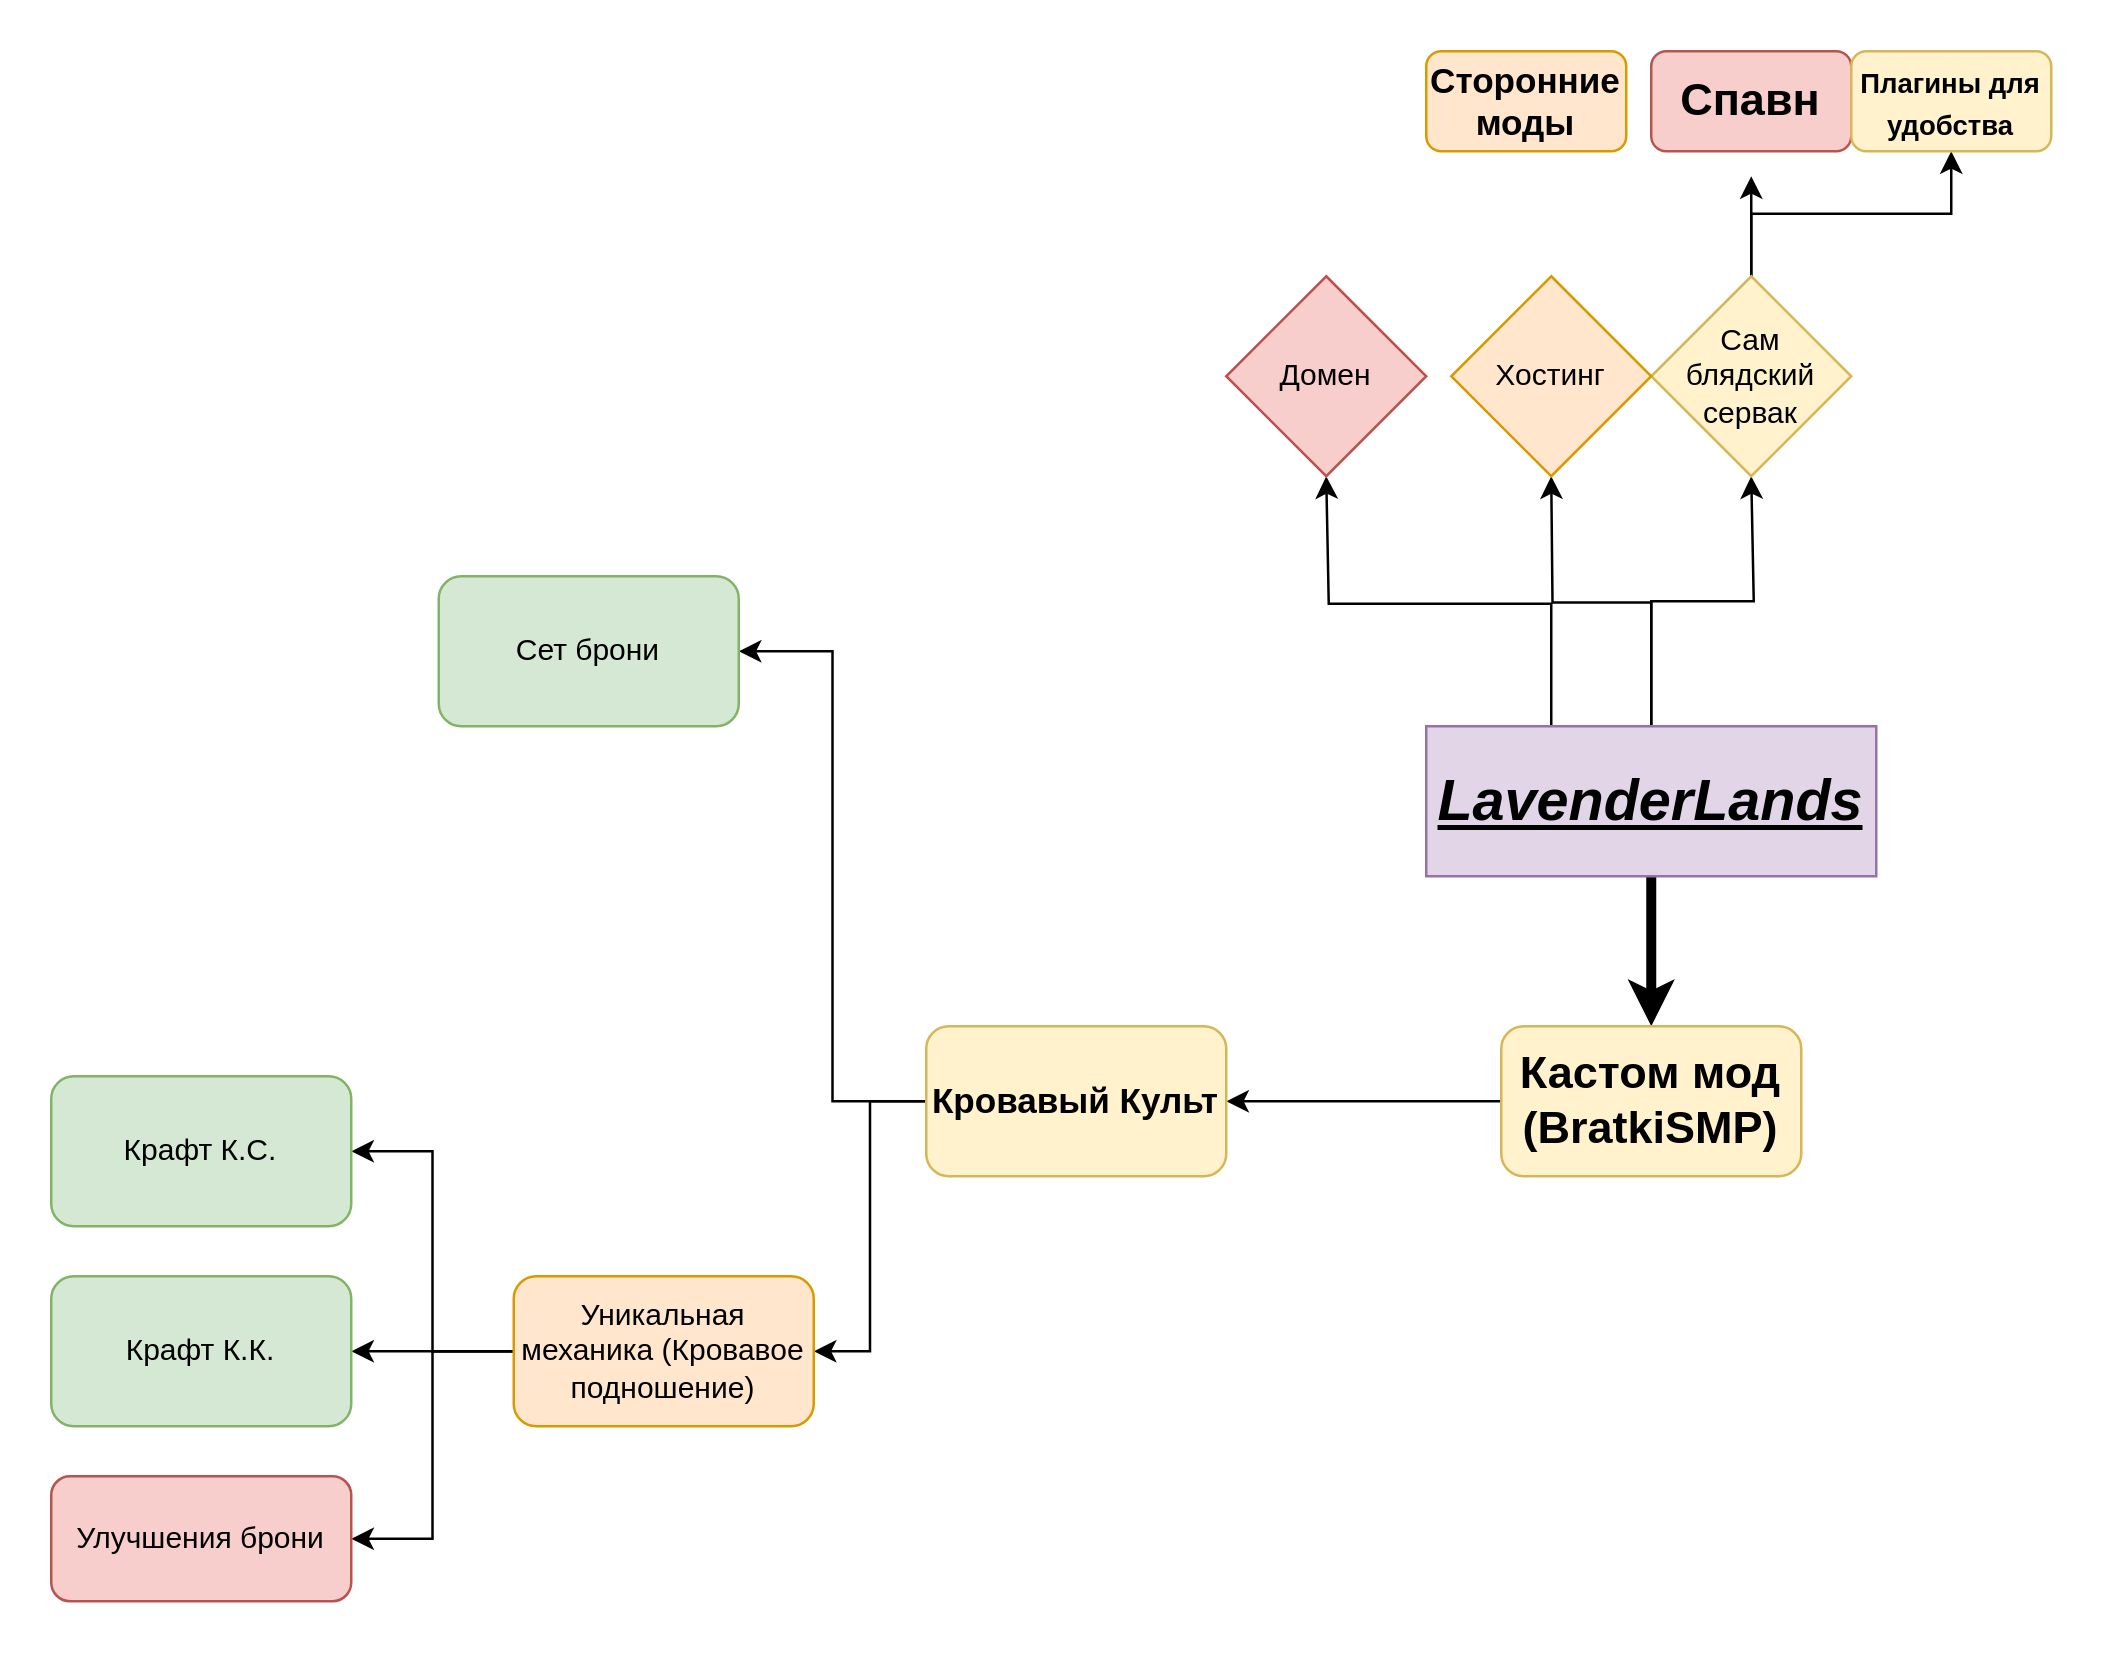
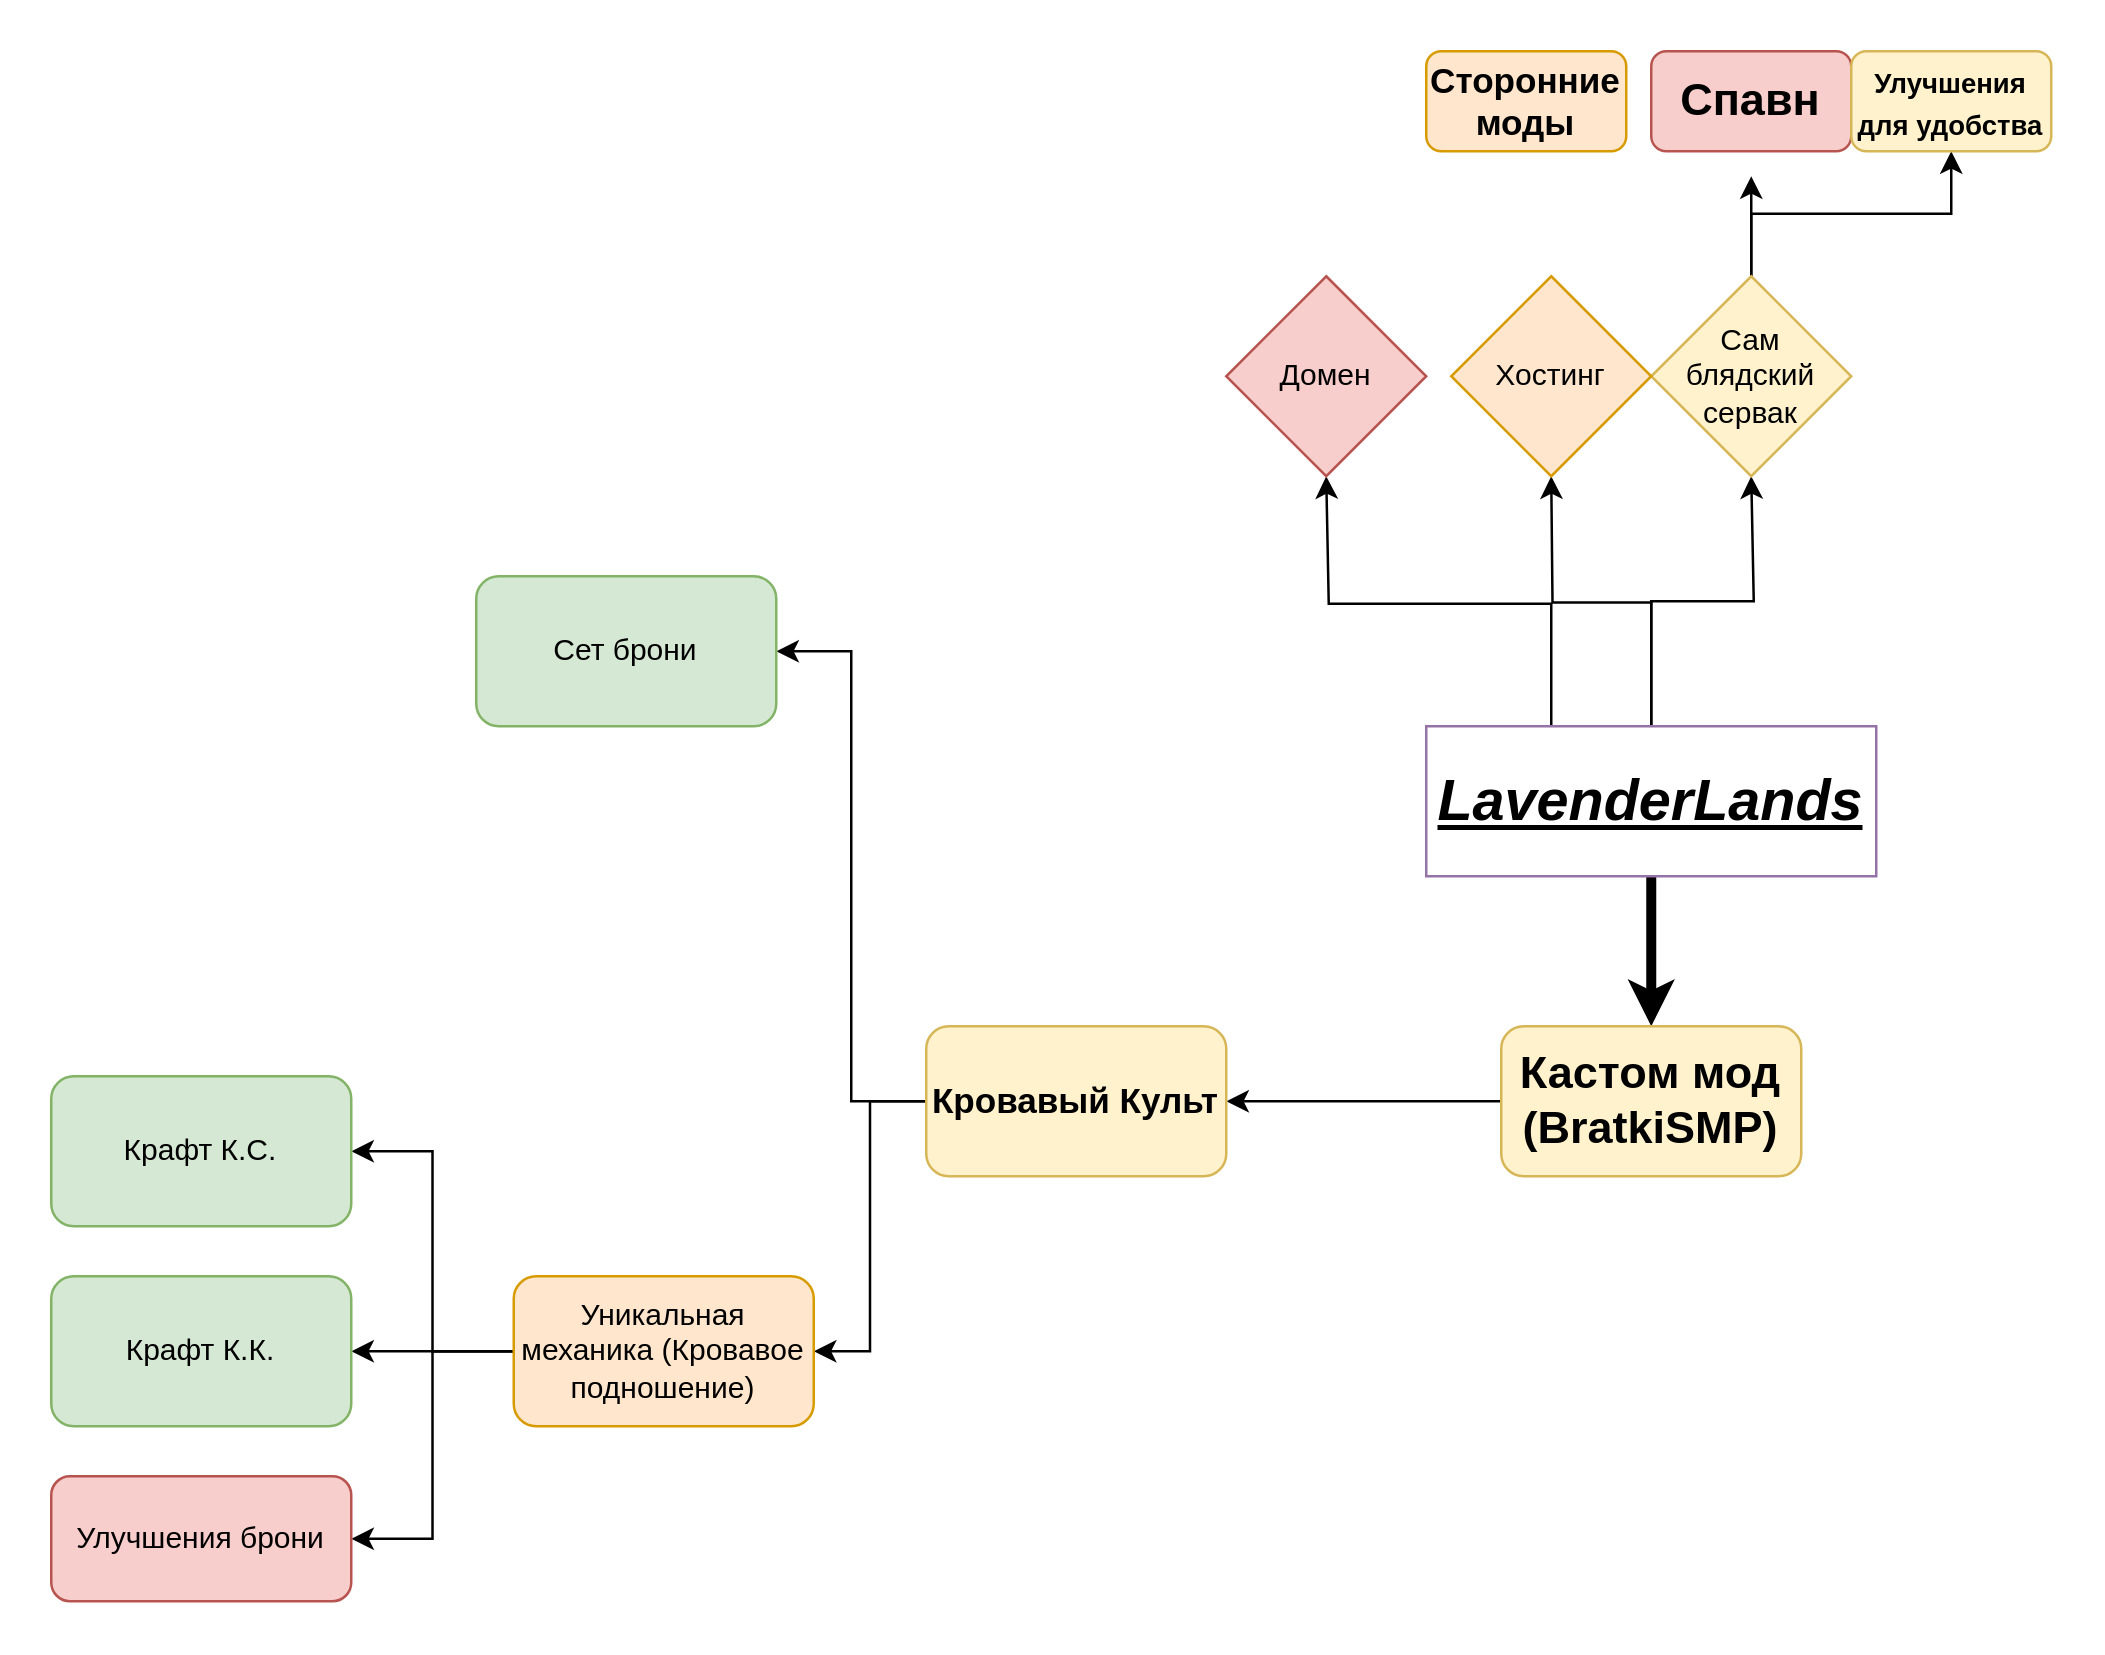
node "Плагины для удобства": label "Плагины для удобства" -> "Улучшения для удобства"
node "Сет брони": moved (589, 651) -> (626, 651)
node "LavenderLands": fillcolor #e1d5e7 -> #ffffff
